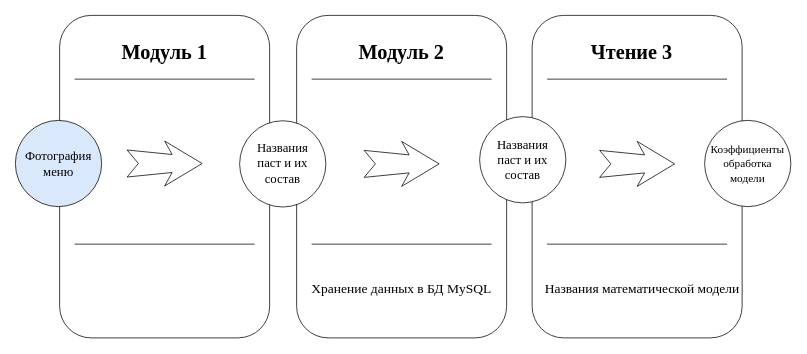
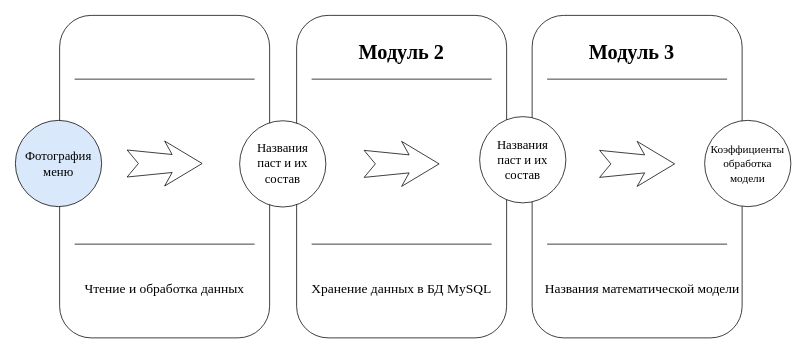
node "Модуль 1": removed
node "Чтение 3": label "Чтение 3" -> "Модуль 3"
node "Чтение и обработка данных": added
